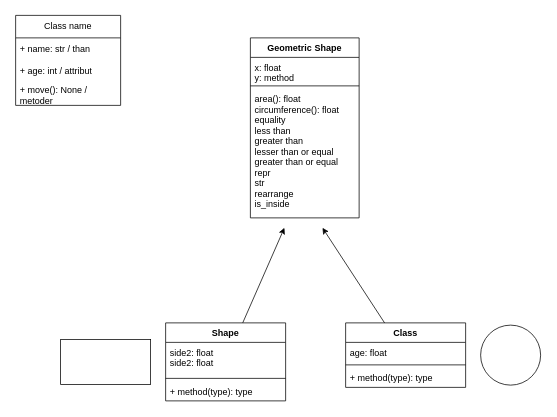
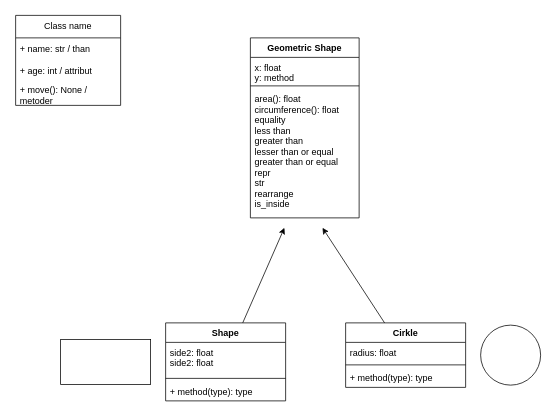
node "Class": label "Class" -> "Cirkle"
node "age: float": label "age: float" -> "radius: float"
